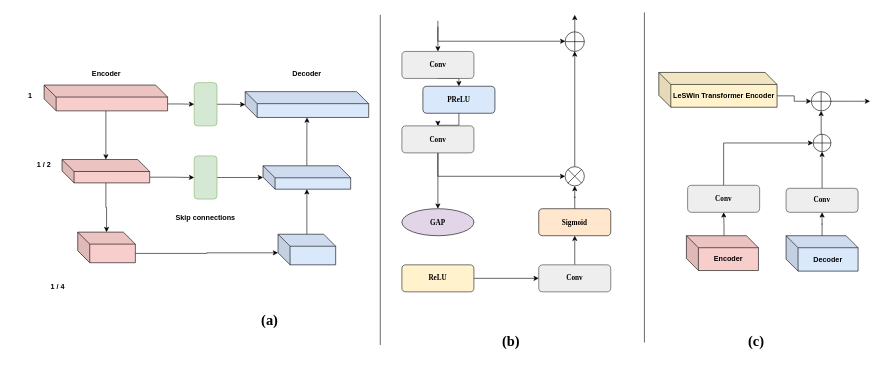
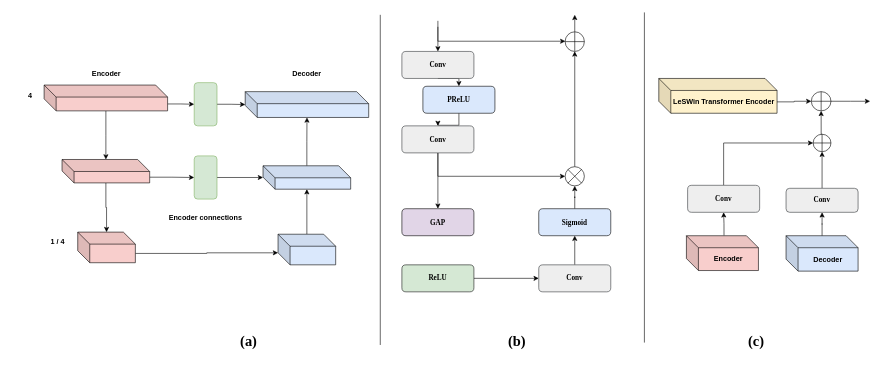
node "LeSWin Transformer Encoder": moved (718, 90) -> (718, 96)
node "1": label "1" -> "4"
node "1 / 2": removed
node "Skip connections": label "Skip connections" -> "Encoder connections"
node "GAP": shape ellipse -> rounded rectangle
node "Sigmoid": fillcolor #ffe6cc -> #dae8fc
node "ReLU": fillcolor #fff2cc -> #d5e8d4
node "1 / 4": moved (58, 287) -> (58, 242)
node "(a)": moved (270, 321) -> (249, 342)
node "(b)": moved (511, 342) -> (517, 342)
